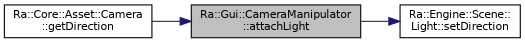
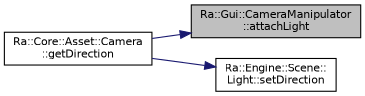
edge "Ra::Gui::CameraManipulator ::attachLight" -> "Ra::Engine::Scene:: Light::setDirection": now "Ra::Core::Asset::Camera ::getDirection" -> "Ra::Engine::Scene:: Light::setDirection"
